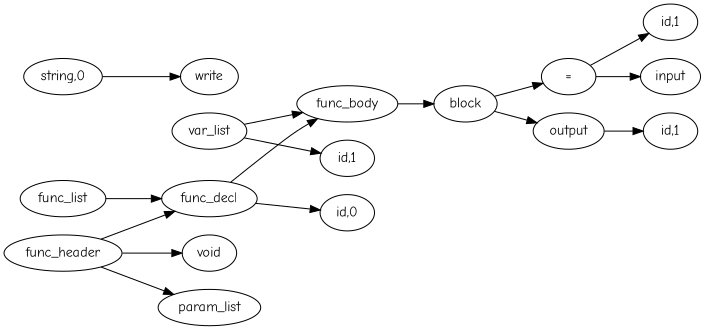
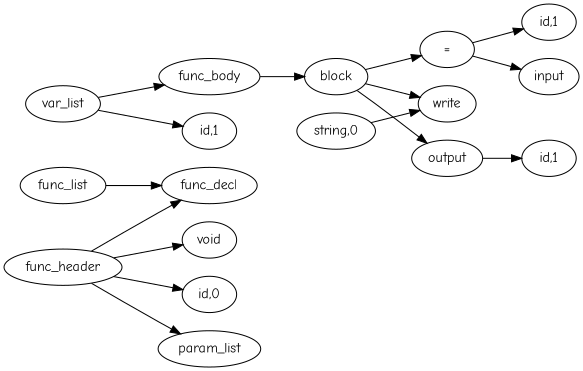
edge "block" -> "write": added
edge "func_decl" -> "func_body": removed
edge "func_decl" -> "id,0": now "func_header" -> "id,0"
